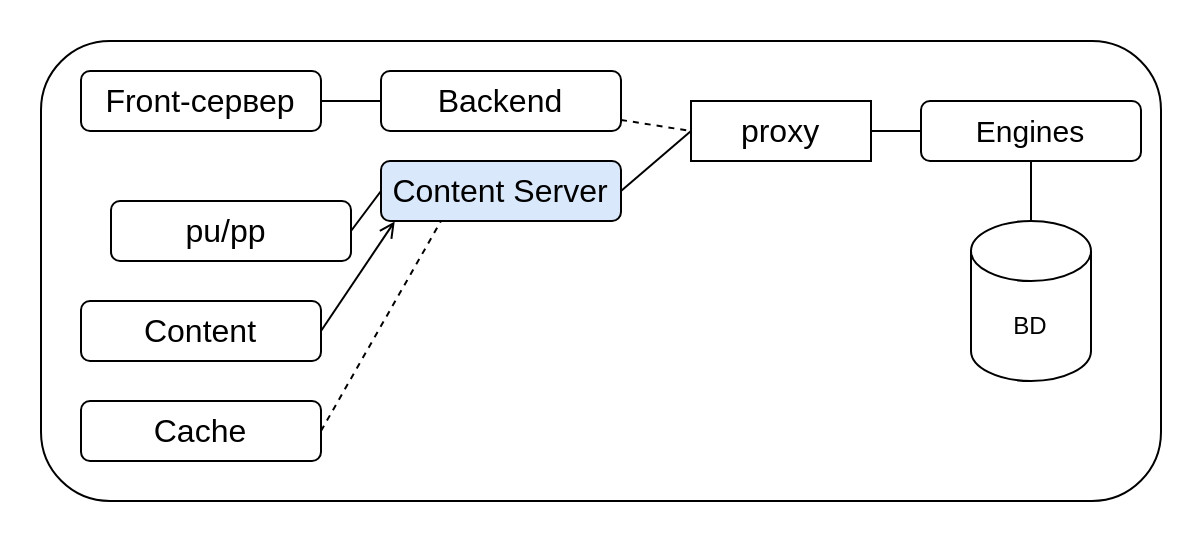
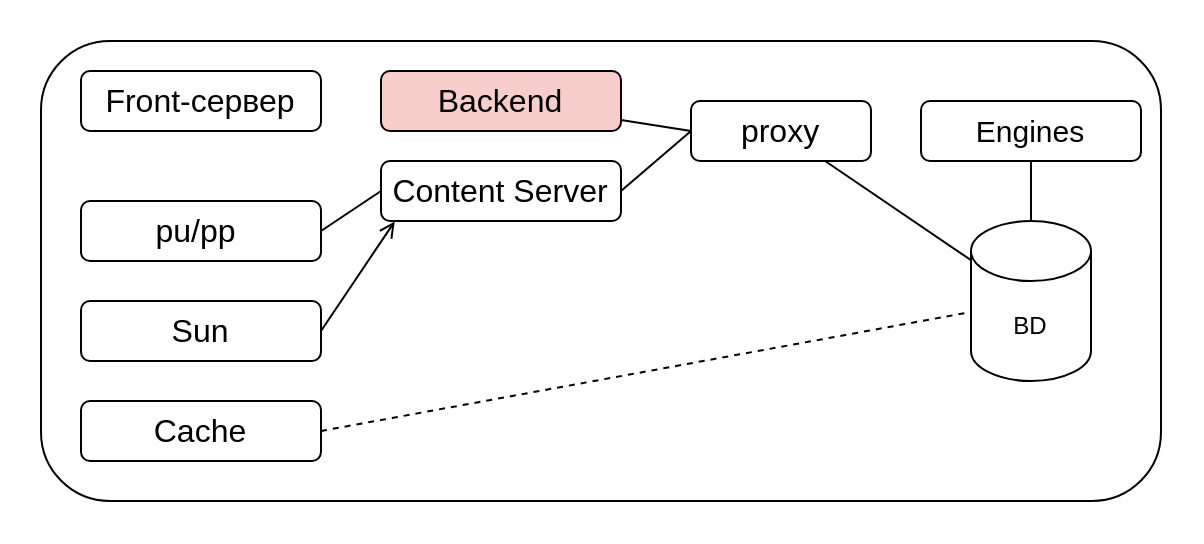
edge "Front-сервер" -- "Backend": removed
node "Backend": fillcolor #ffffff -> #f8cecc
edge "Backend" -- "proxy": style dashed -> solid
node "proxy": shape rectangle -> rounded rectangle
edge "proxy" -- "Engines": now "proxy" -- "BD"
node "Content Server": fillcolor #dae8fc -> #ffffff
node "pu/pp": moved (231, 231) -> (201, 231)
edge "Content Server" -- "Cache": now "BD" -- "Cache"
node "Content": label "Content" -> "Sun"
